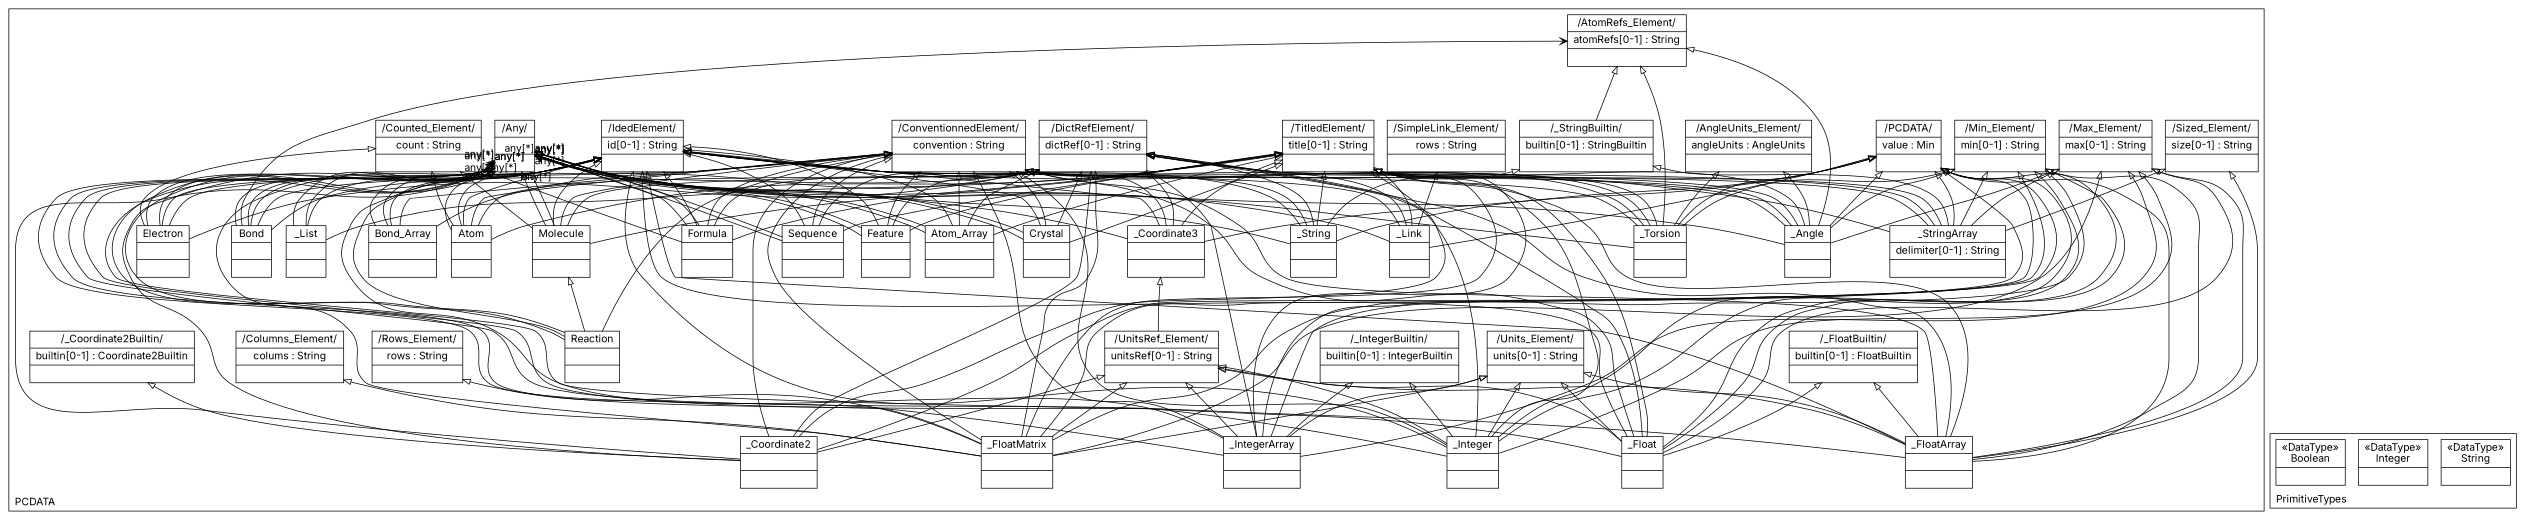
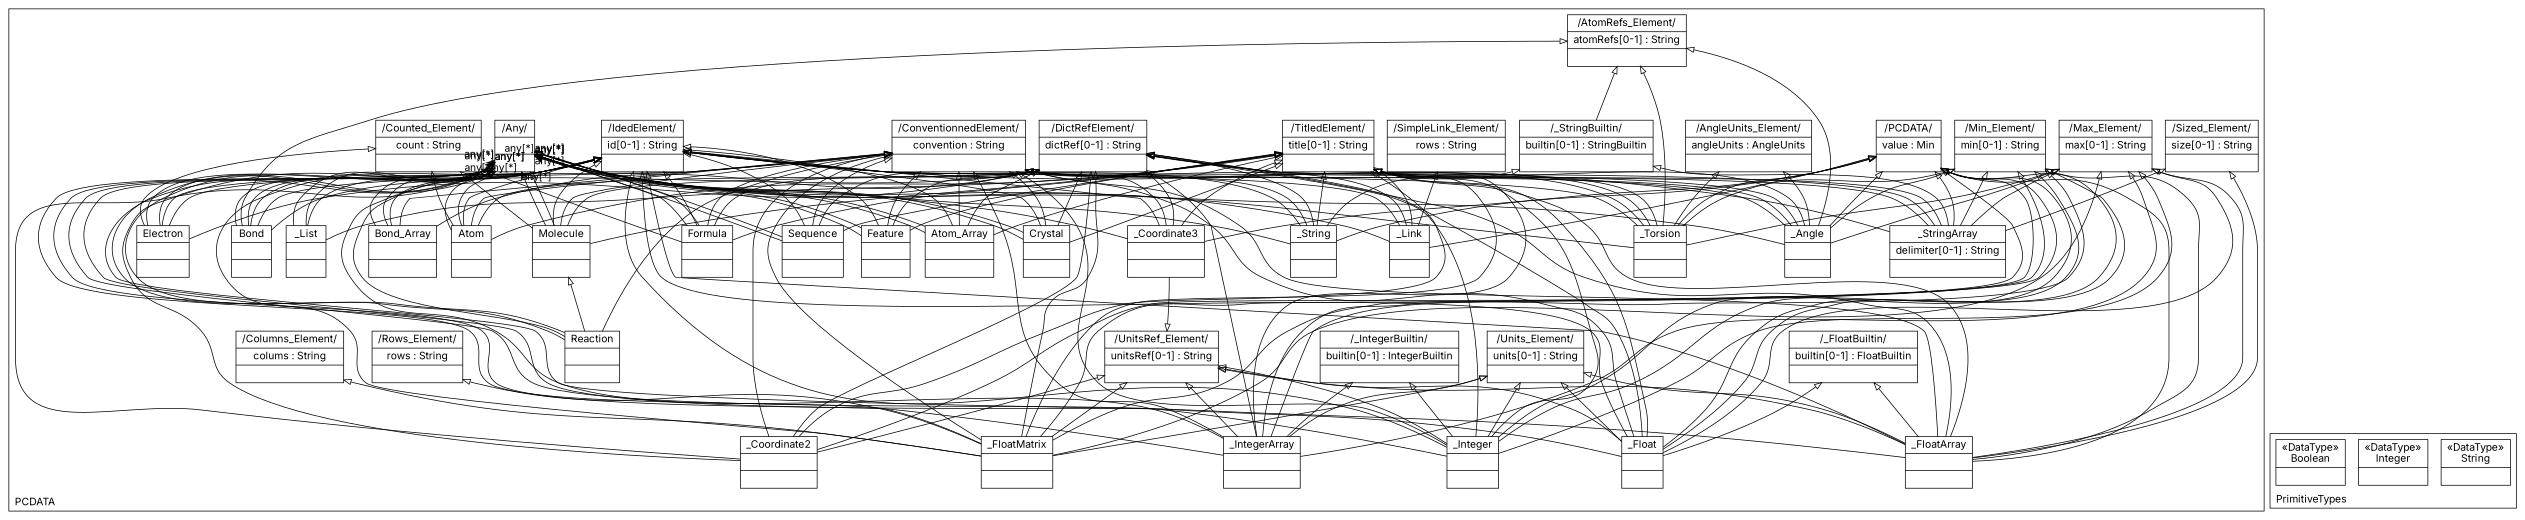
edge "Bond" -> "/AtomRefs_Element/": arrowhead vee -> onormal
edge "_Torsion" -> "/Max_Element/": added
edge "/UnitsRef_Element/" -> "_Coordinate3": reversed
node "/_Coordinate2Builtin/": removed
